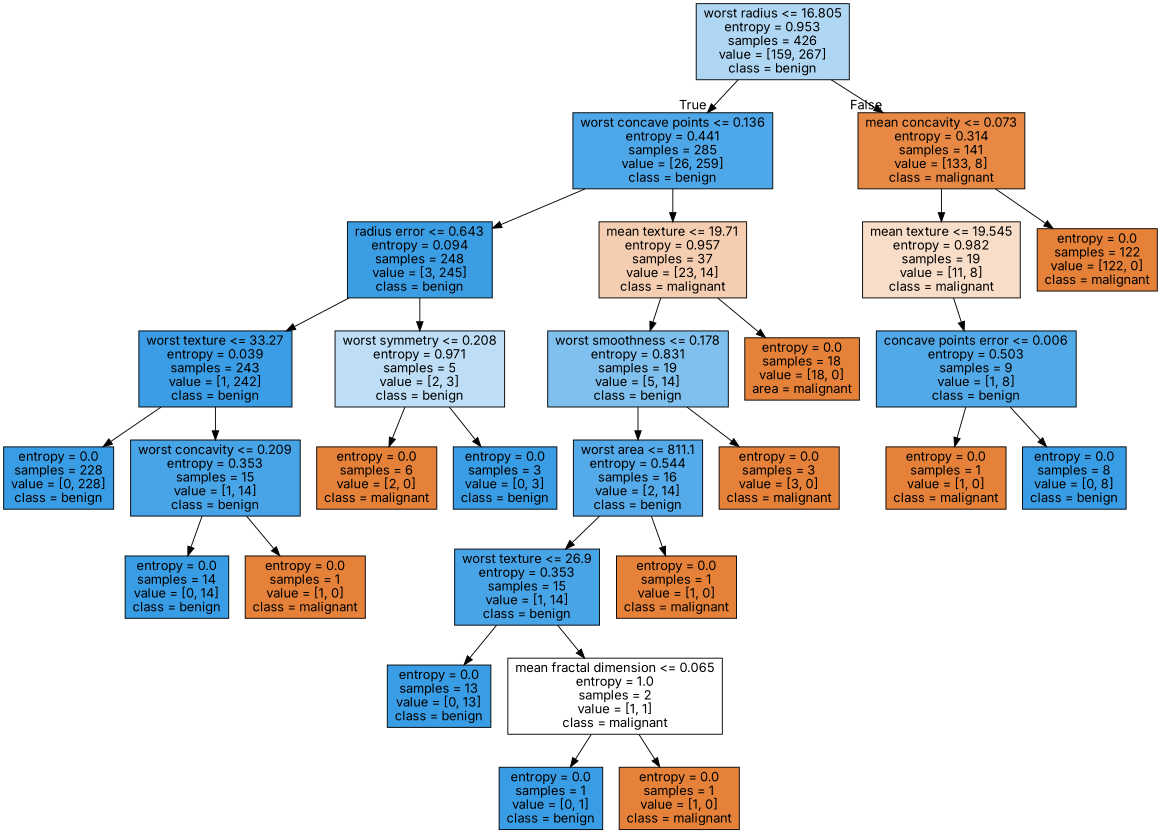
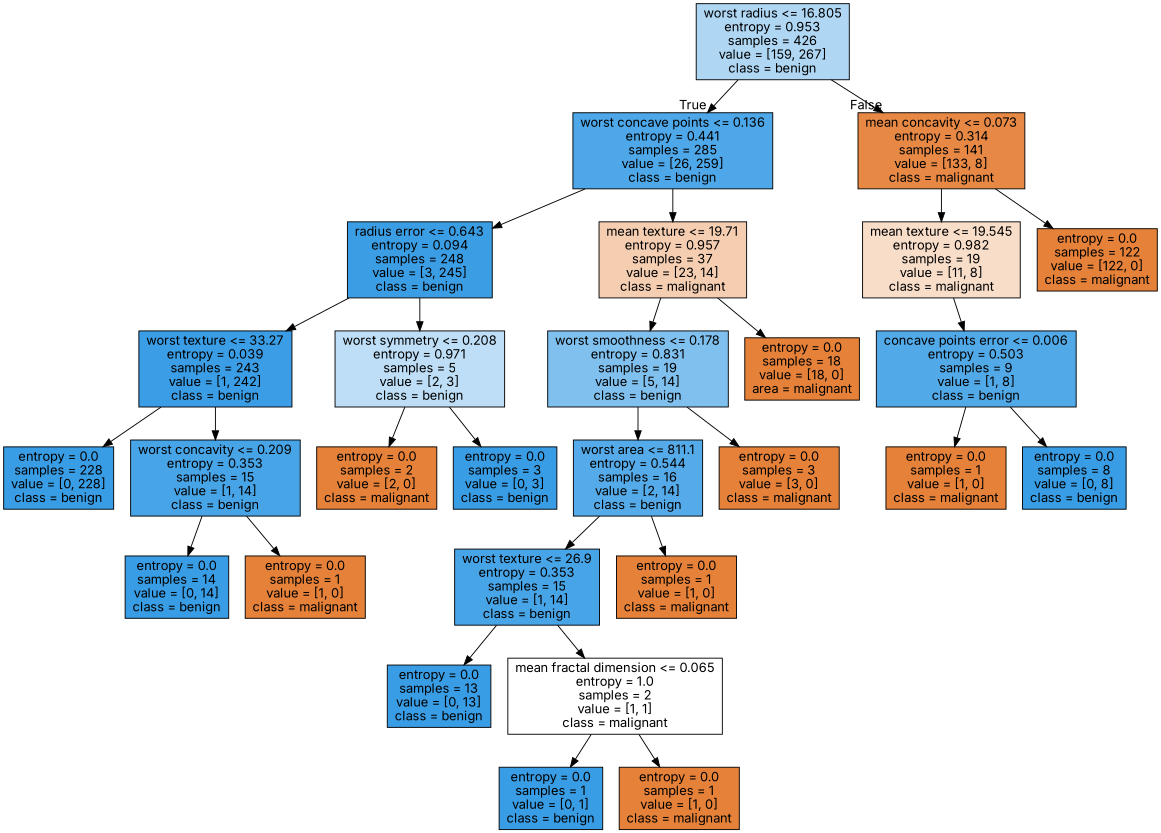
node "entropy = 0.0 samples = 6 value = [2, 0] class = malignant": label "entropy = 0.0 samples = 6 value = [2, 0] class = malignant" -> "entropy = 0.0 samples = 2 value = [2, 0] class = malignant"
